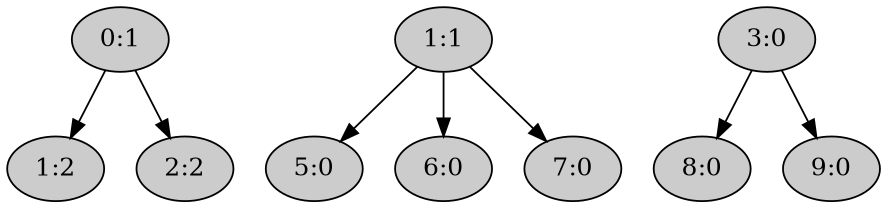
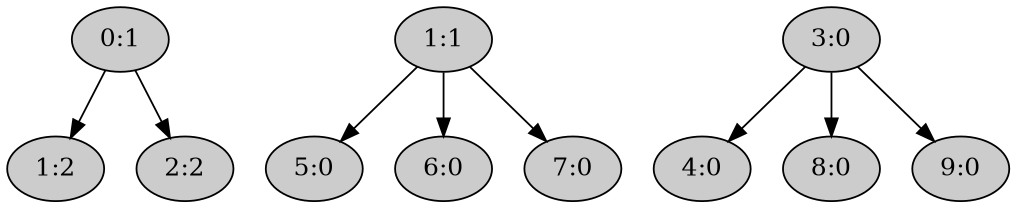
node "4:0": added
